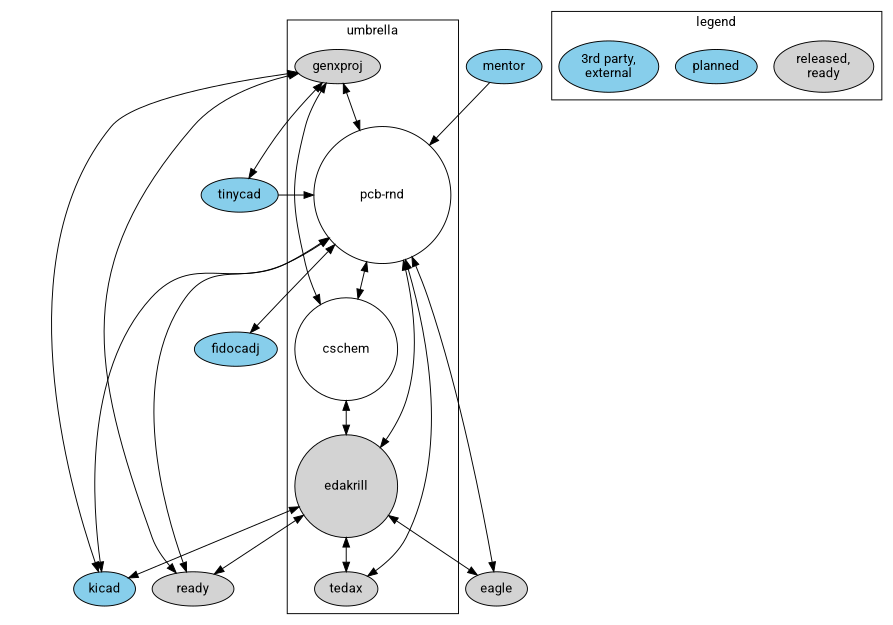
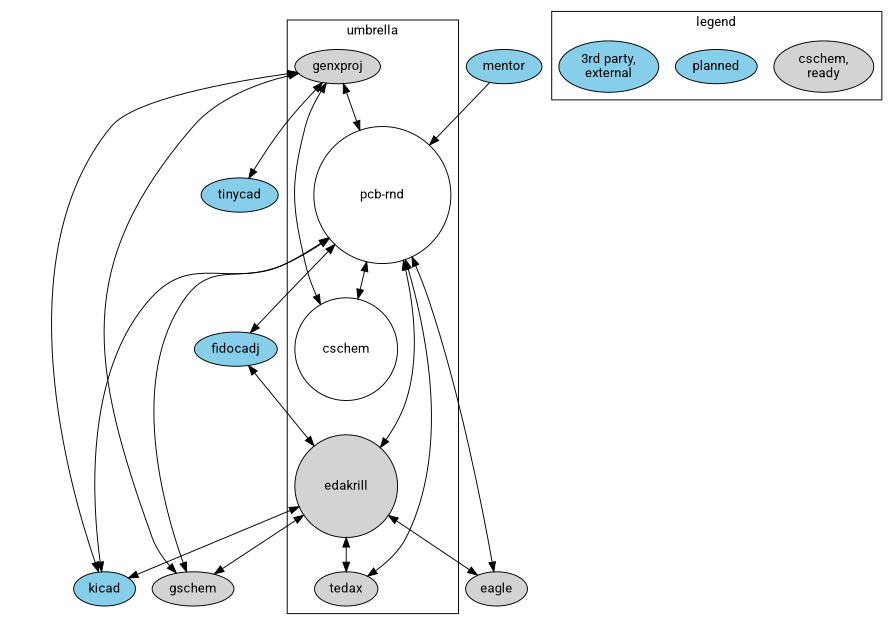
node "released, ready": label "released, ready" -> "cschem, ready"
edge "tinycad" -> "pcb-rnd": removed
edge "cschem" -- "edakrill": now "fidocadj" -- "edakrill"
node "ready": label "ready" -> "gschem"
